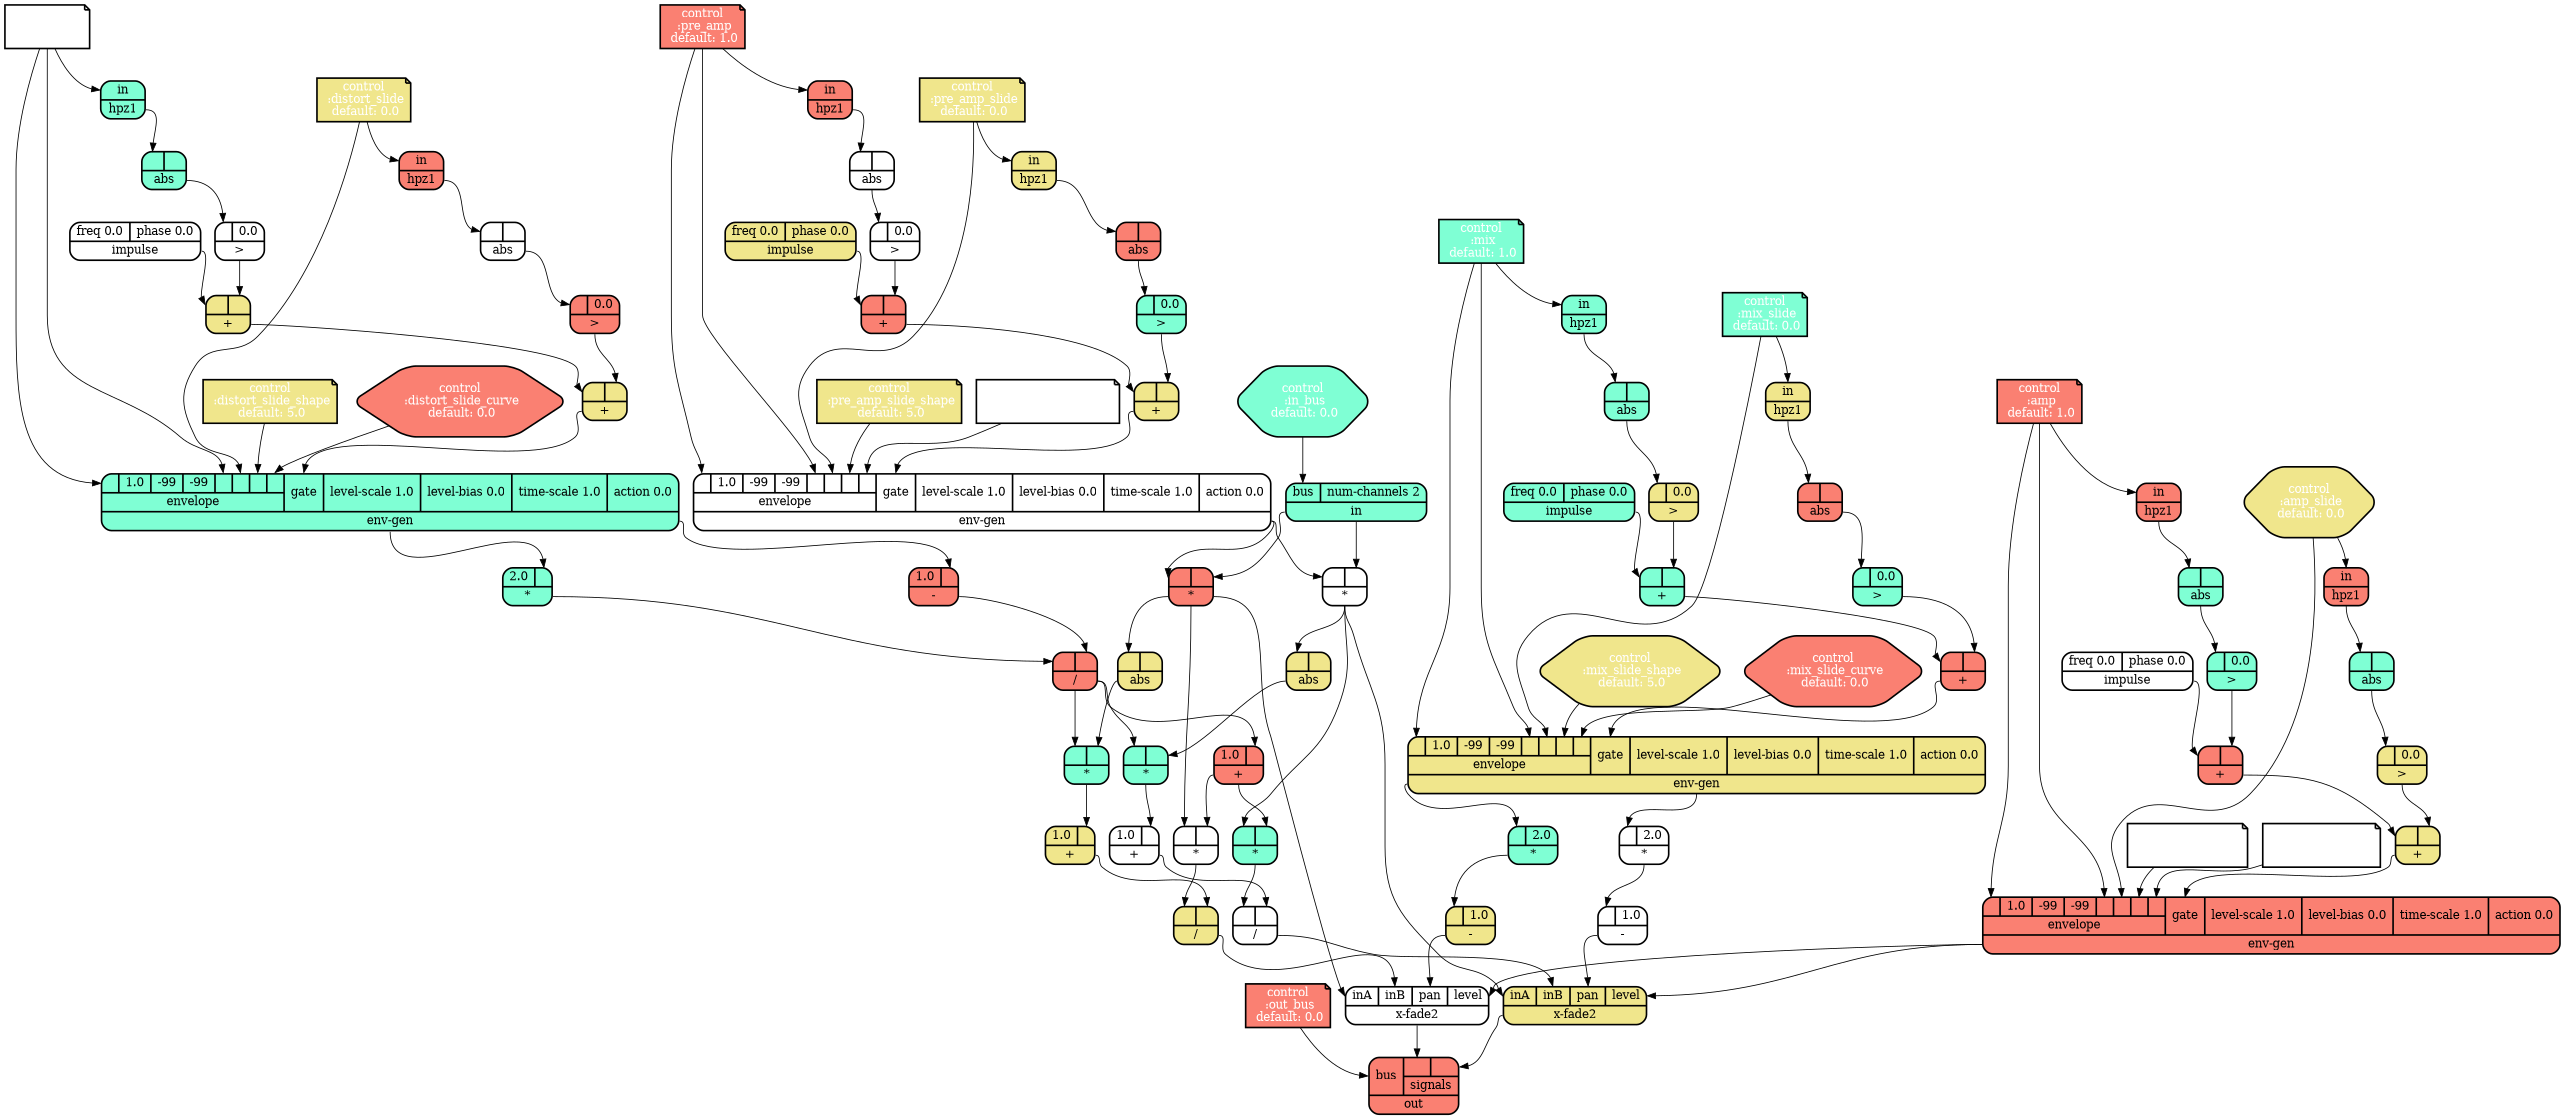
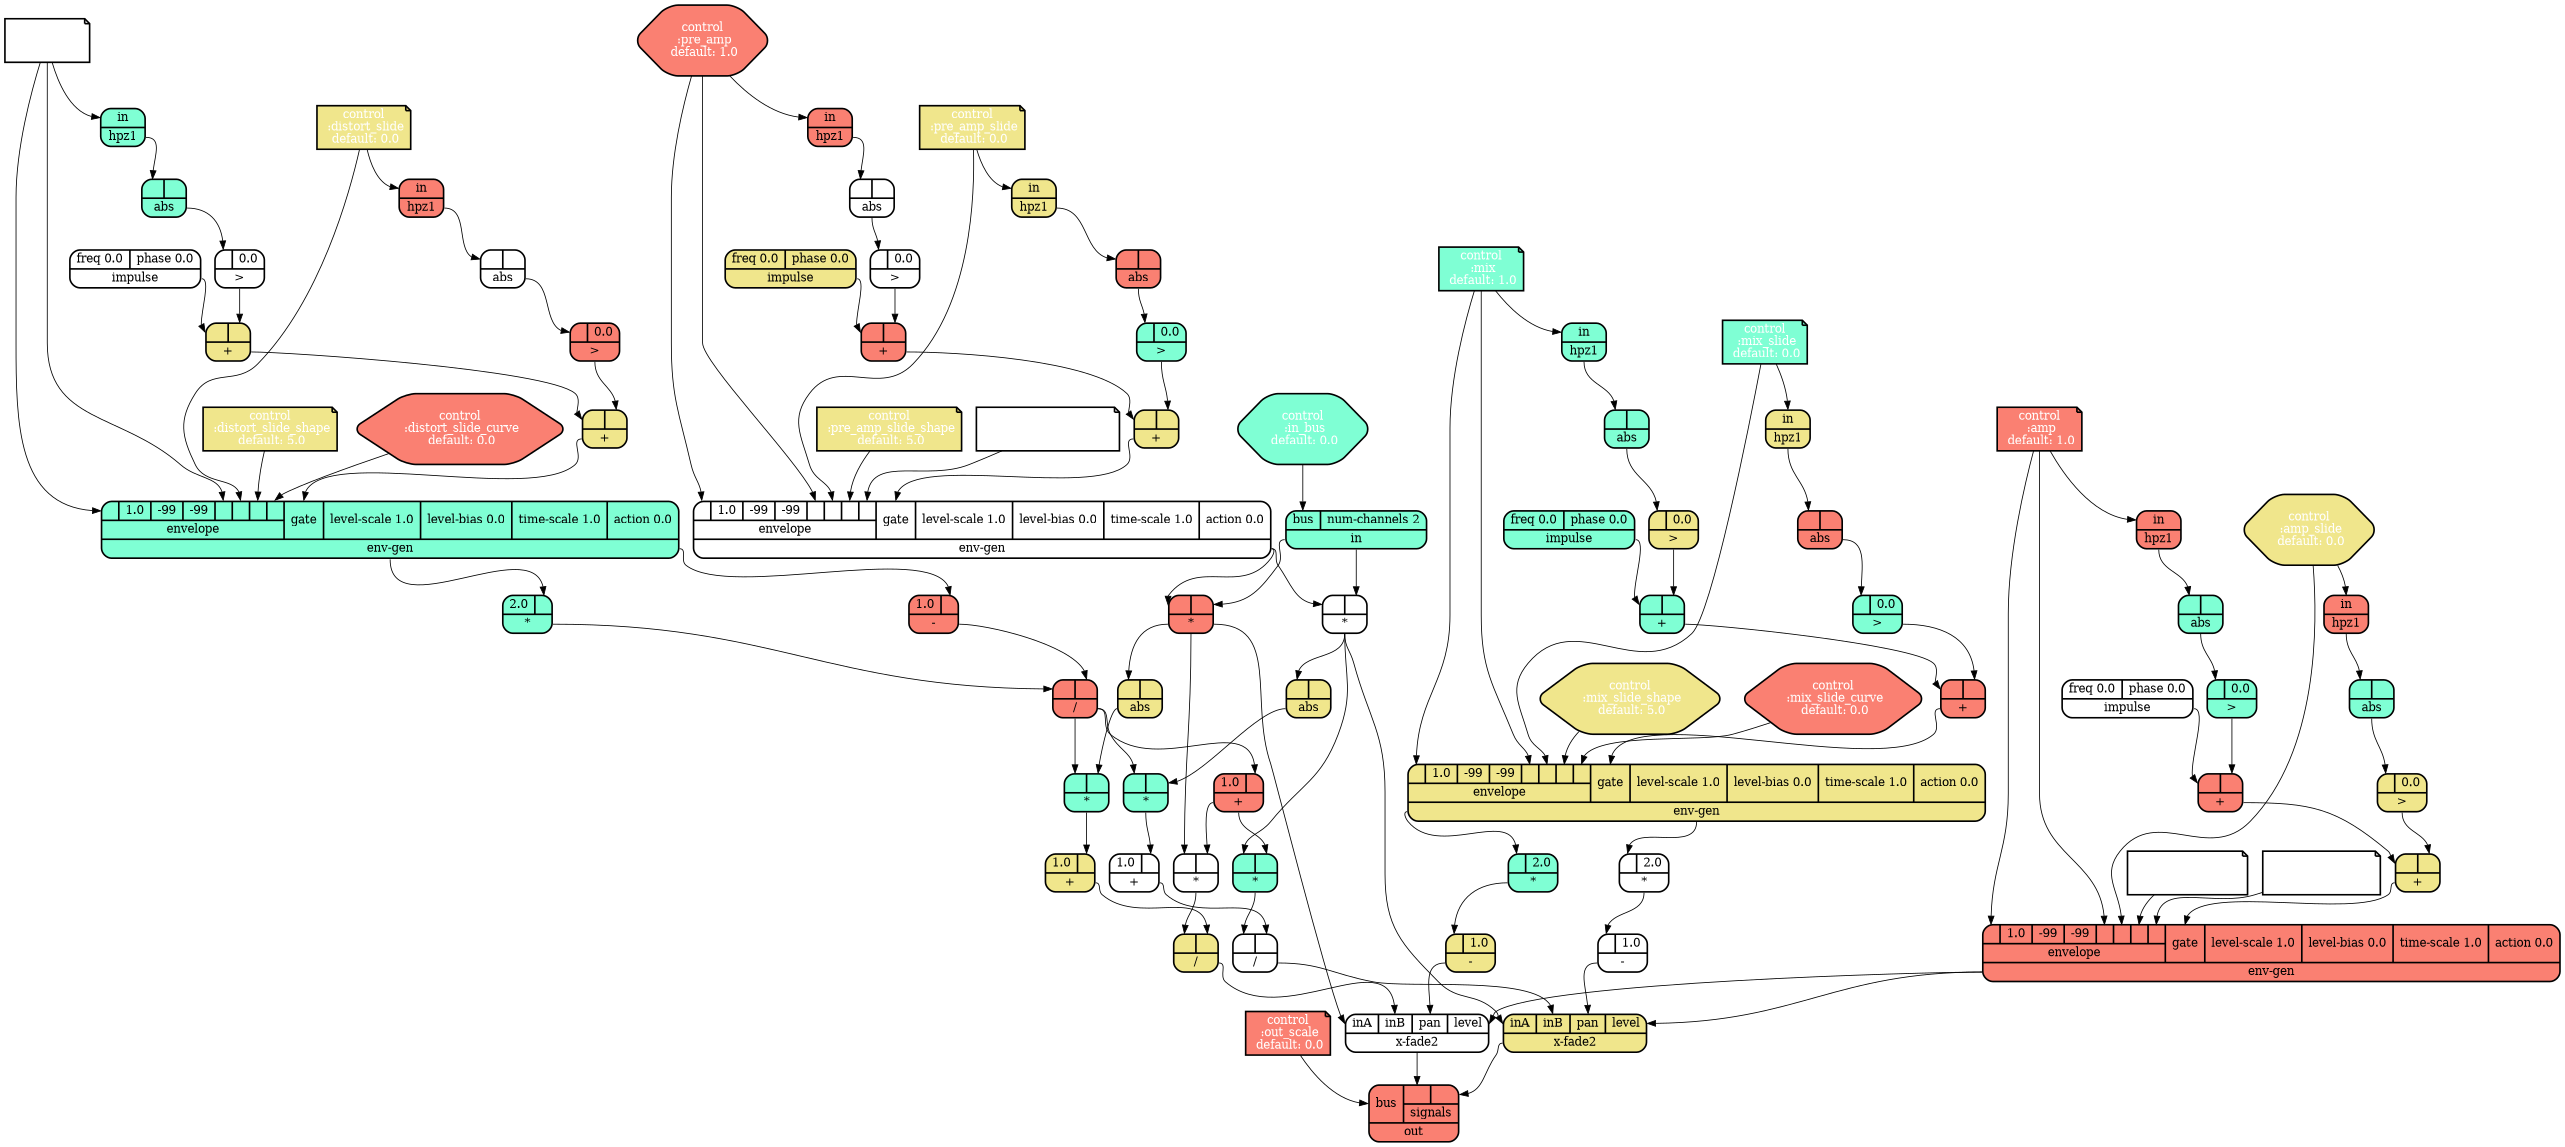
node "control :pre_amp default: 1.0": shape note -> hexagon
node "control :out_bus default: 0.0": label "control :out_bus default: 0.0" -> "control :out_scale default: 0.0"
